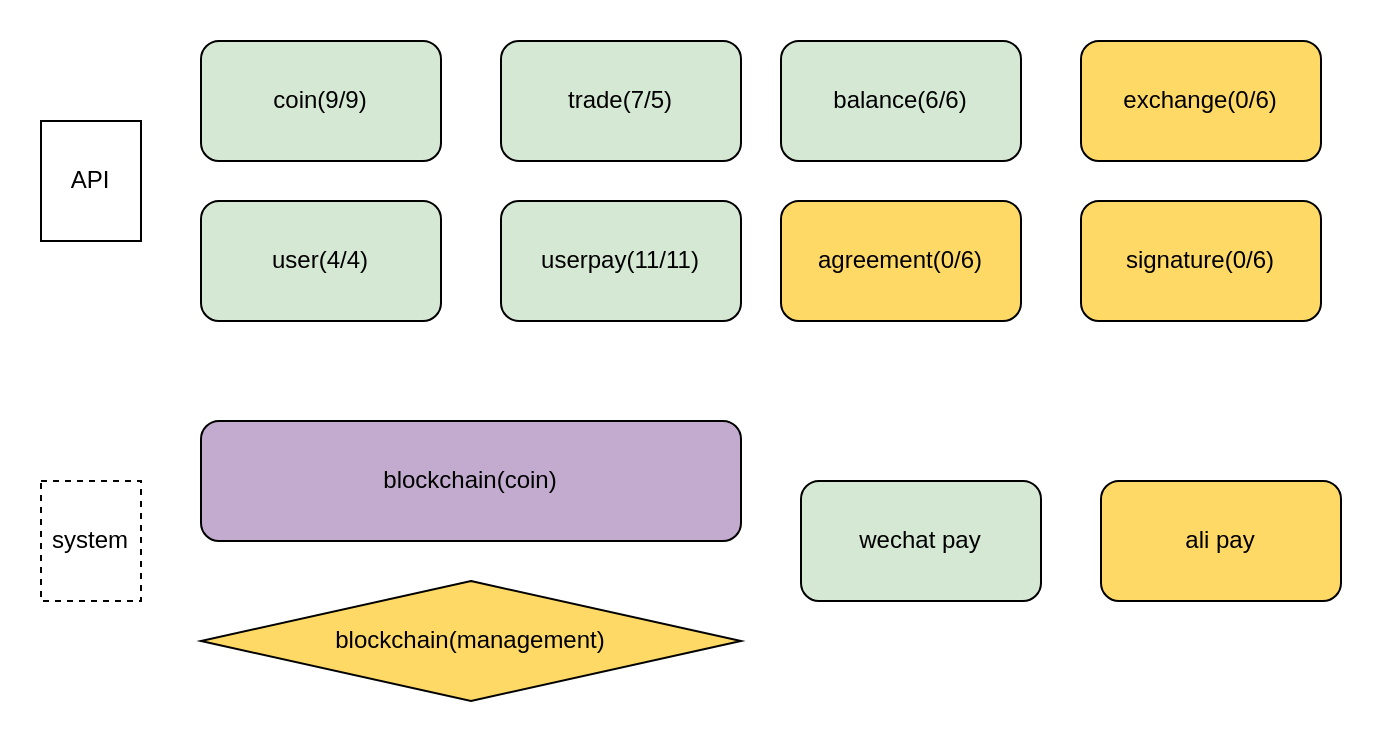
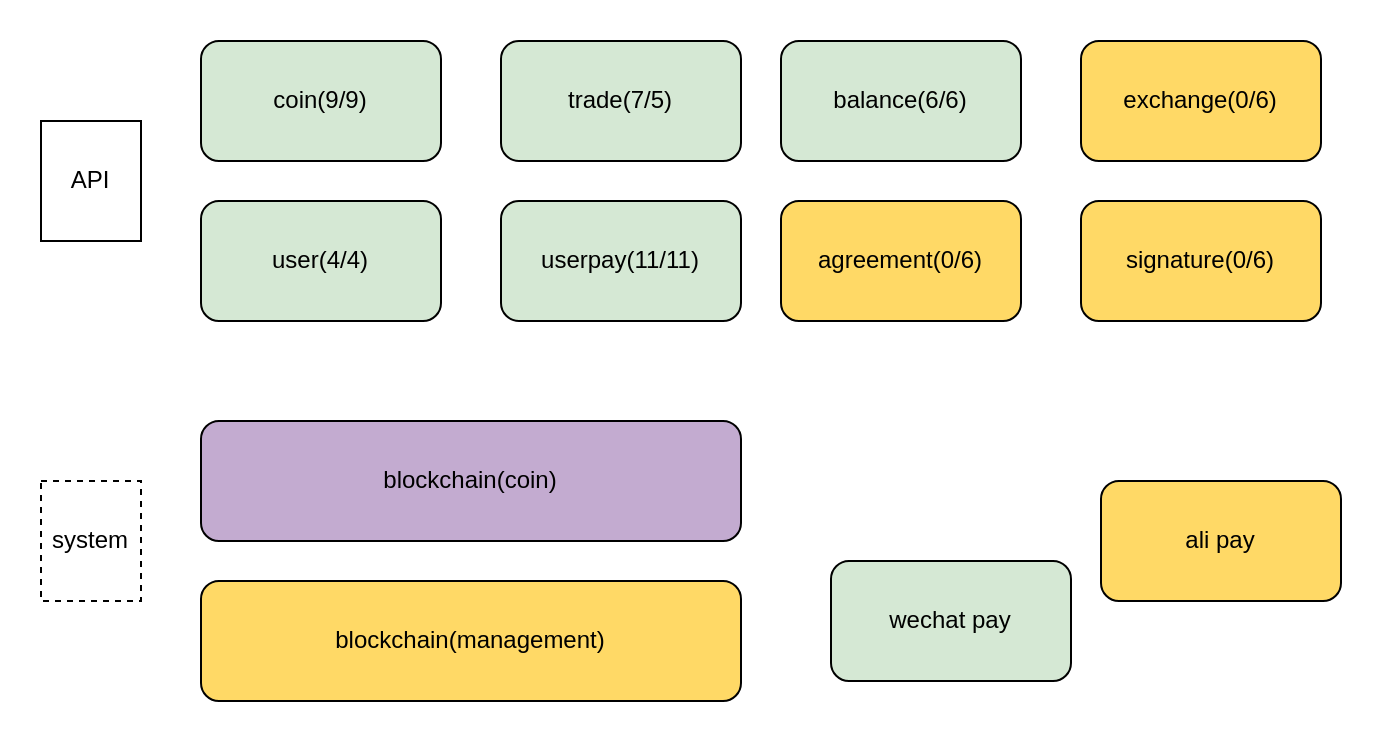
node "wechat pay": moved (921, 541) -> (951, 621)
node "blockchain(management)": shape diamond -> rounded rectangle
